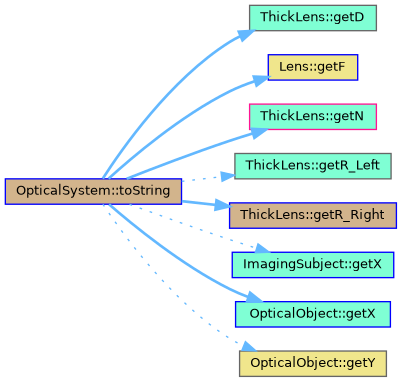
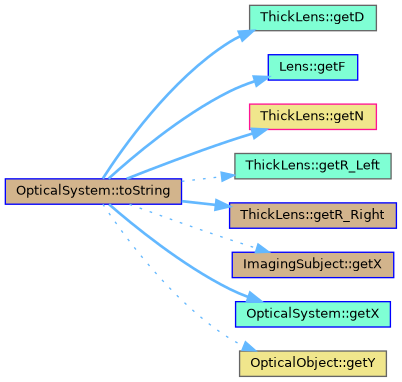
node "Lens::getF": fillcolor khaki -> aquamarine
node "ThickLens::getN": fillcolor aquamarine -> khaki
node "ImagingSubject::getX": fillcolor aquamarine -> tan
node "OpticalObject::getX": label "OpticalObject::getX" -> "OpticalSystem::getX"
